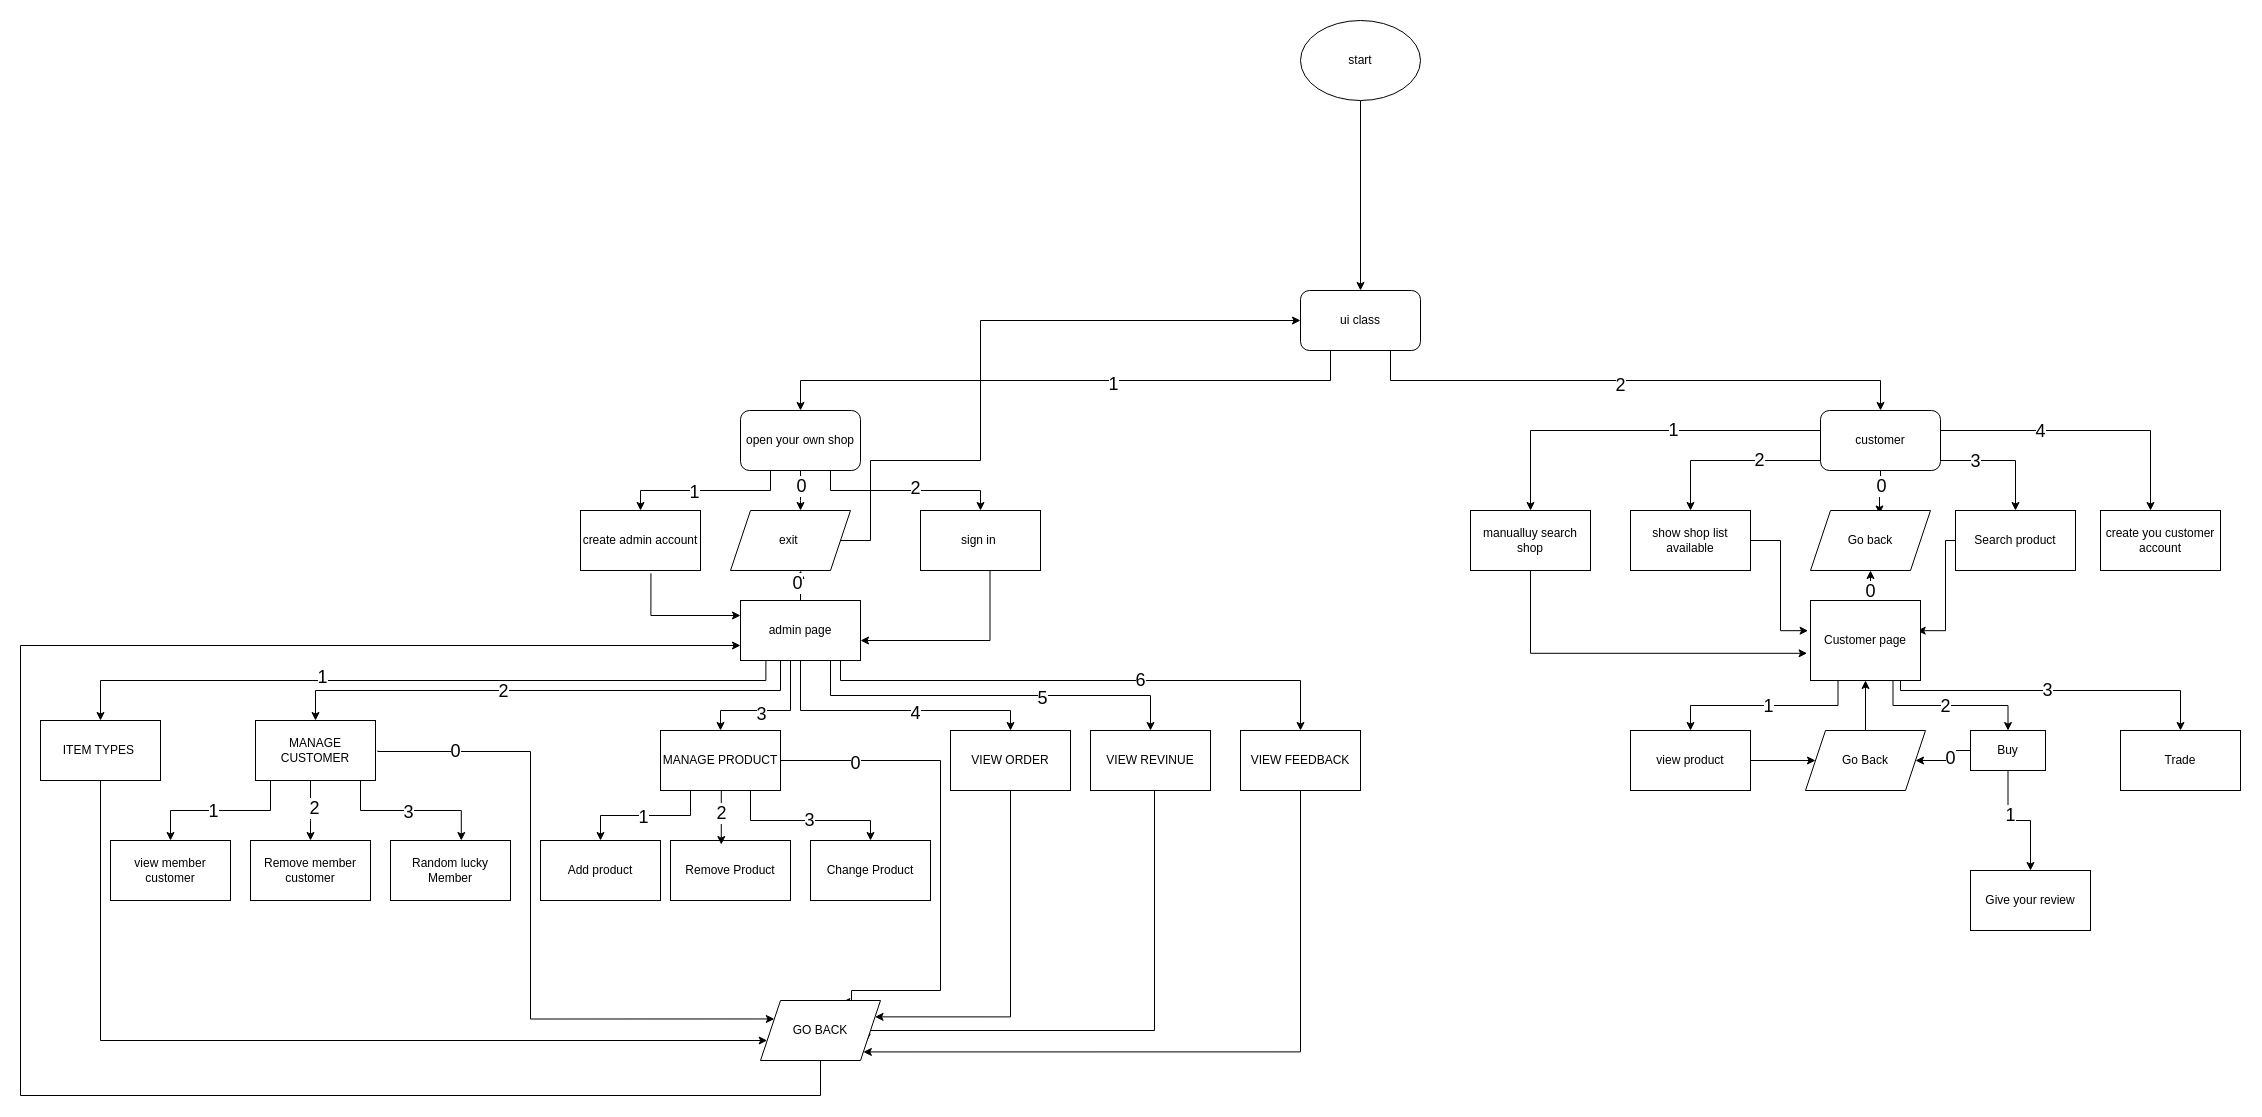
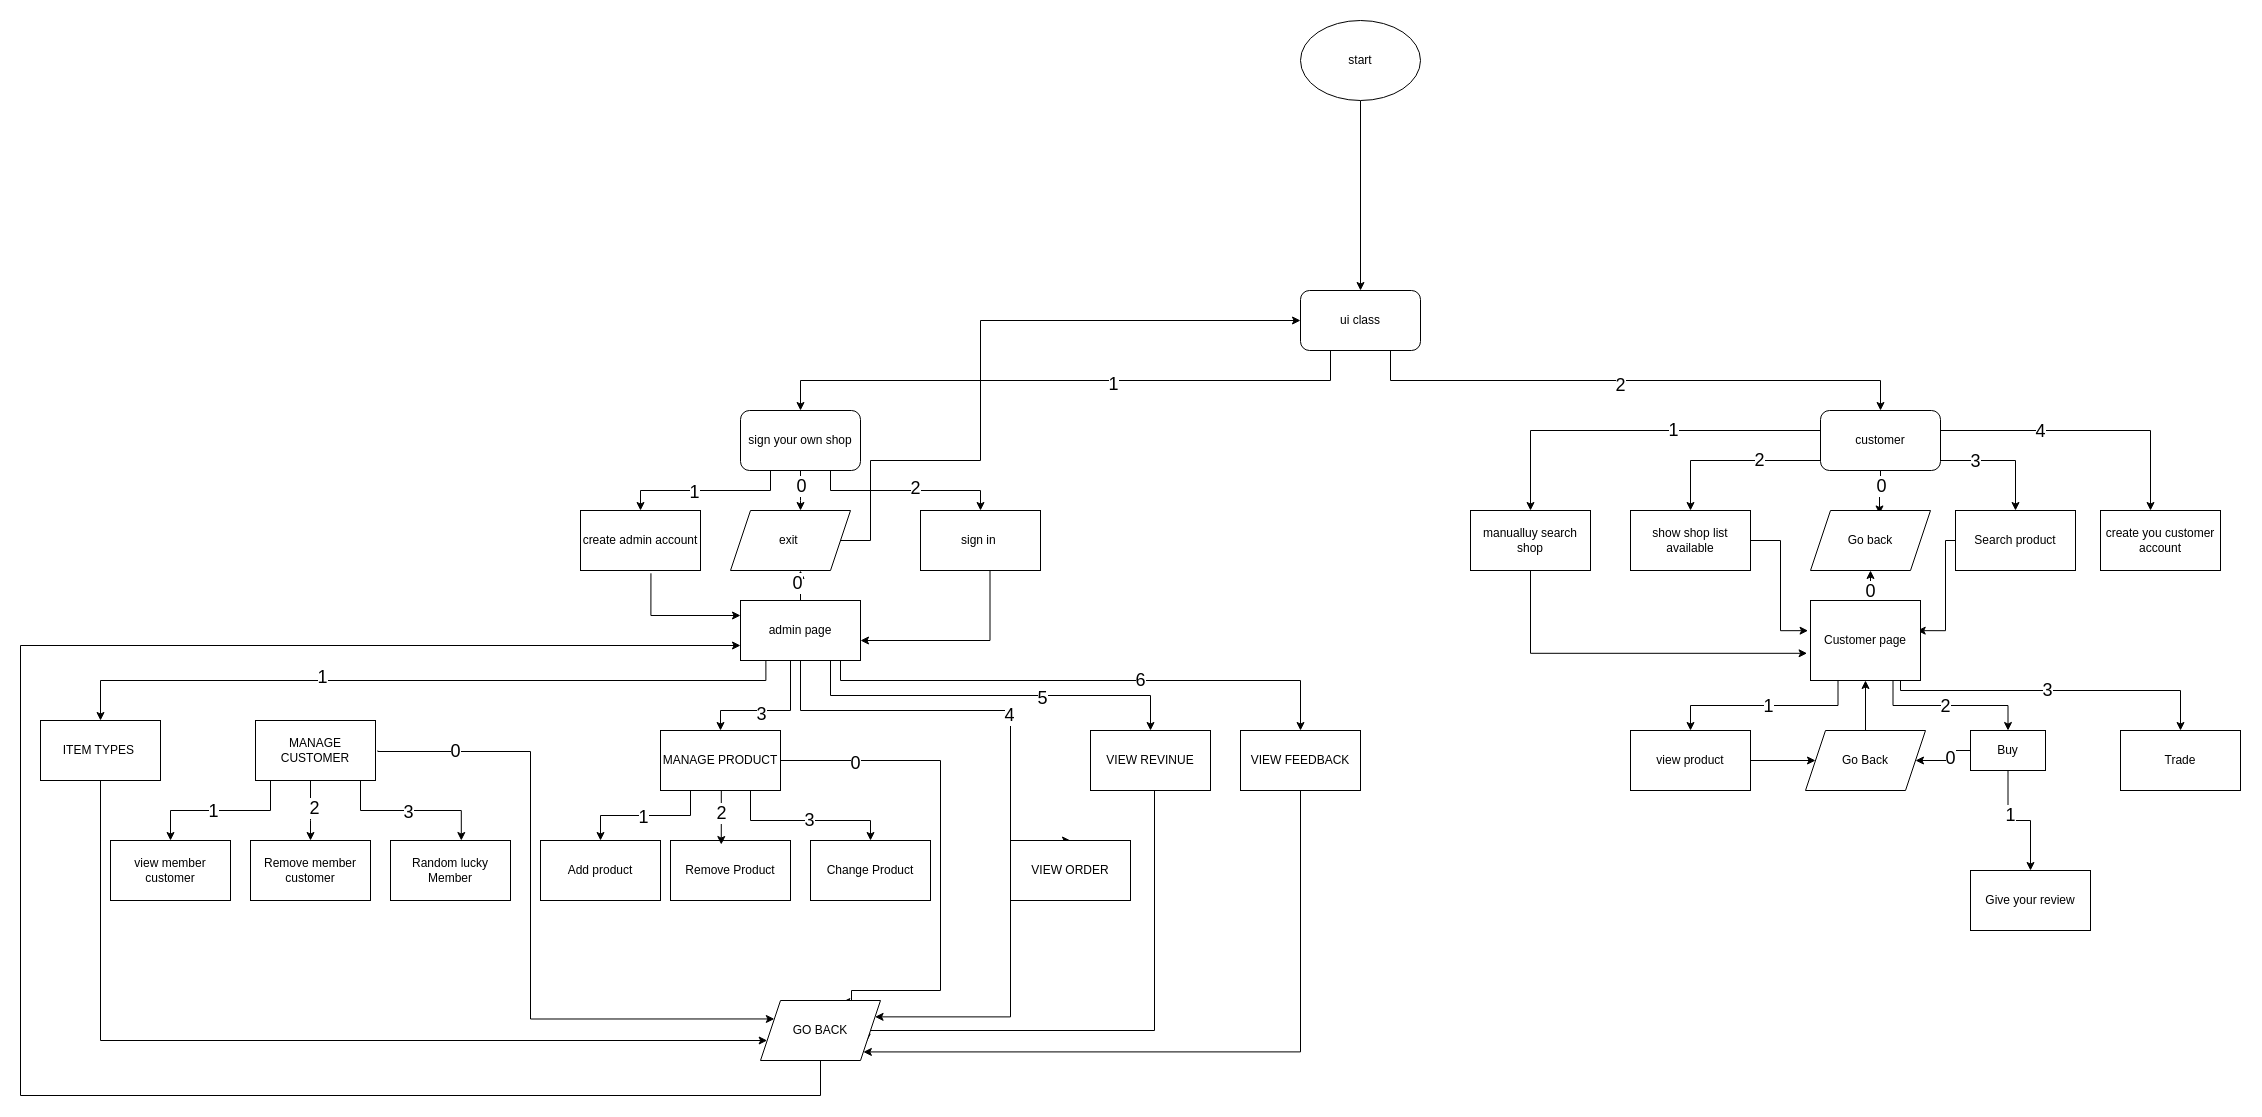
node "open your own shop": label "open your own shop" -> "sign your own shop"
edge "admin page" -> "MANAGE CUSTOMER": removed, label "2"
node "VIEW ORDER": moved (1011, 761) -> (1071, 871)
